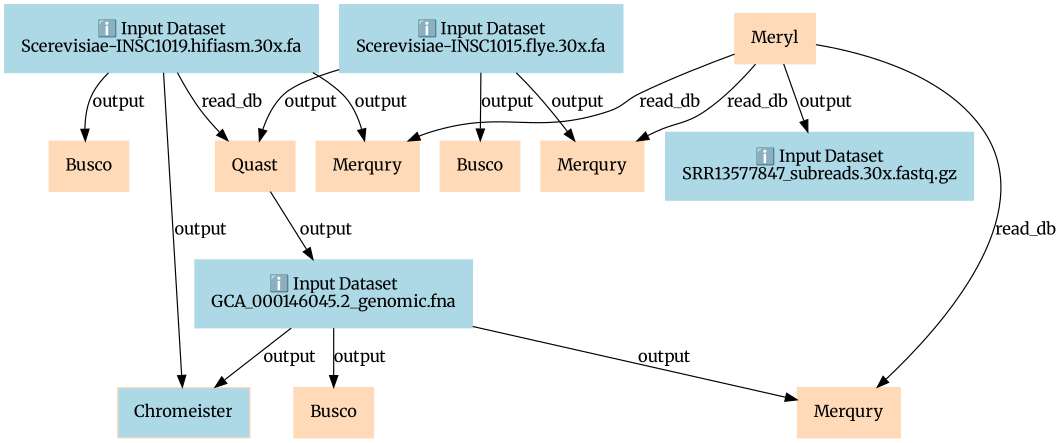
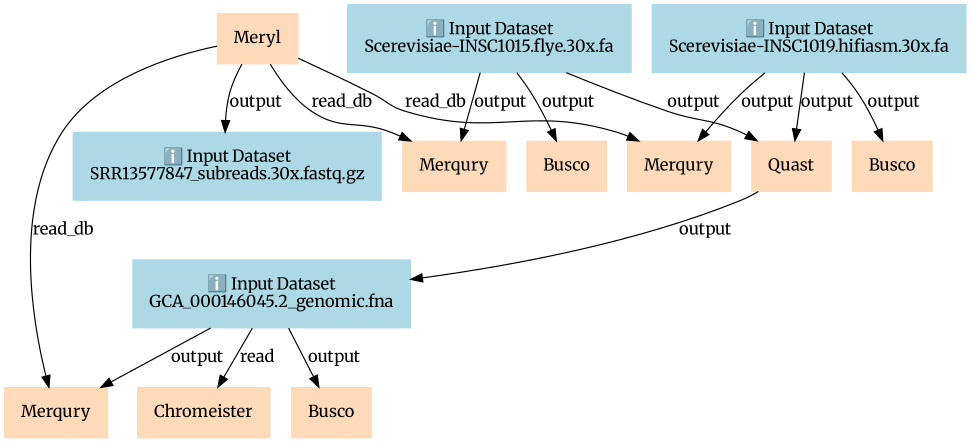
edge "ℹ️ Input Dataset Scerevisiae-INSC1019.hifiasm.30x.fa" -> "Quast": label "read_db" -> "output"
edge "ℹ️ Input Dataset Scerevisiae-INSC1019.hifiasm.30x.fa" -> "Chromeister": removed, label "output"
edge "ℹ️ Input Dataset GCA_000146045.2_genomic.fna" -> "Chromeister": label "output" -> "read"
node "Chromeister": fillcolor lightblue -> peachpuff
